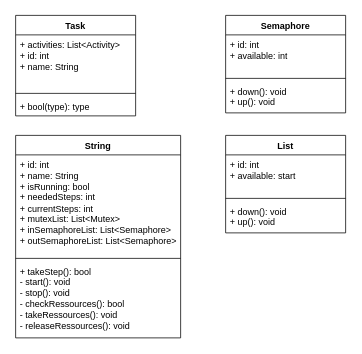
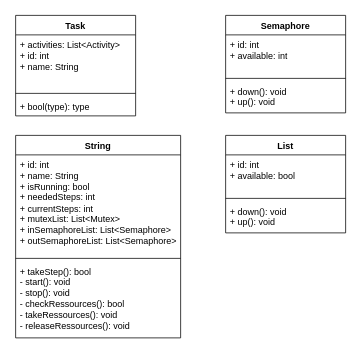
node "+ id: int + available: start": label "+ id: int + available: start" -> "+ id: int + available: bool"
